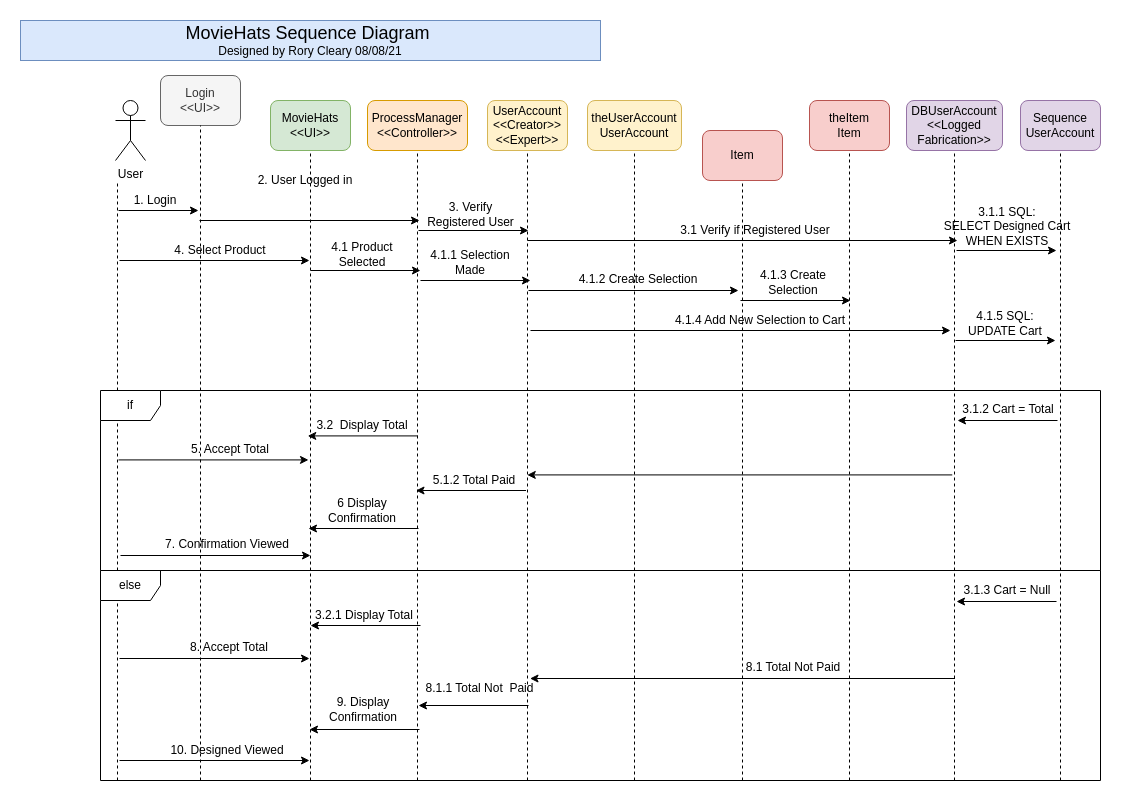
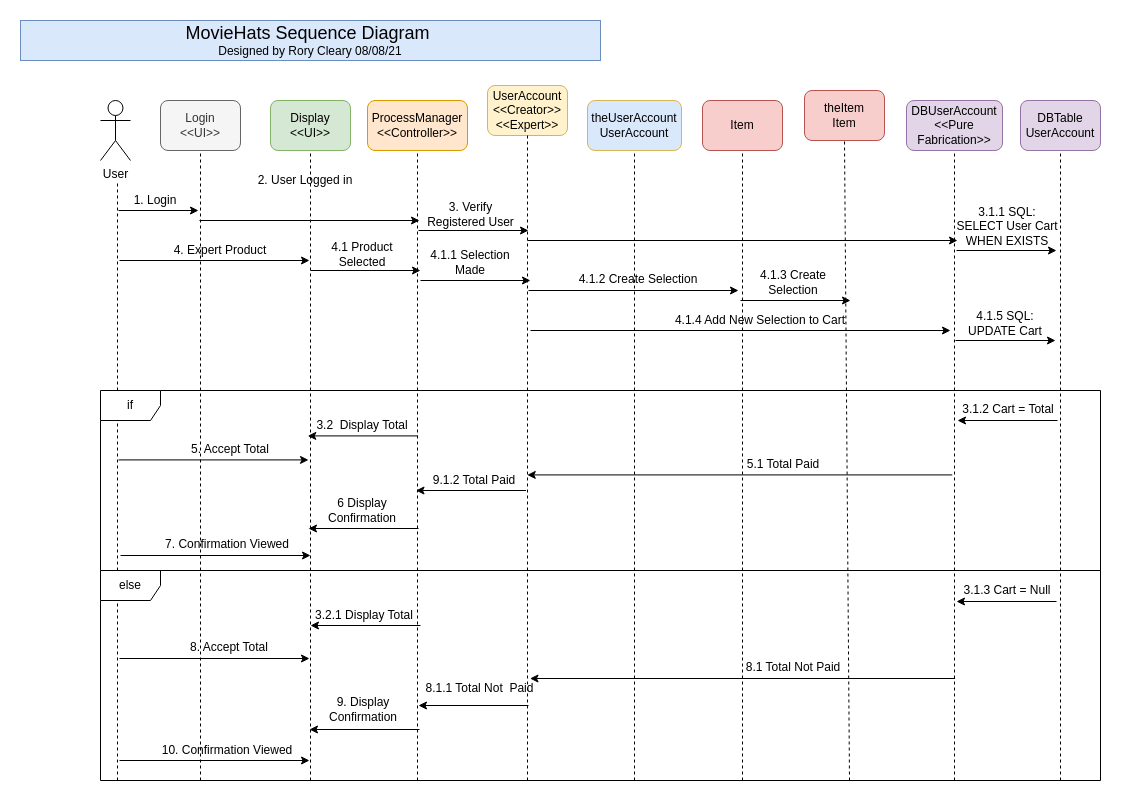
node "Login <<UI>>": moved (201, 101) -> (201, 126)
node "MovieHats <<UI>>": label "MovieHats <<UI>>" -> "Display <<UI>>"
node "UserAccount <<Creator>> <<Expert>>": moved (528, 126) -> (528, 111)
node "theUserAccount UserAccount": fillcolor #fff2cc -> #dae8fc
node "theItem Item": moved (850, 126) -> (845, 116)
node "DBUserAccount <<Logged Fabrication>>": label "DBUserAccount <<Logged Fabrication>>" -> "DBUserAccount <<Pure Fabrication>>"
node "Sequence UserAccount": label "Sequence UserAccount" -> "DBTable UserAccount"
node "User": moved (131, 131) -> (116, 131)
node "Item": moved (743, 156) -> (743, 126)
node "3.1.1 SQL: SELECT Designed Cart WHEN EXISTS": label "3.1.1 SQL: SELECT Designed Cart WHEN EXISTS" -> "3.1.1 SQL: SELECT User Cart WHEN EXISTS"
node "3.1 Verify if Registered User": removed
node "4. Select Product": label "4. Select Product" -> "4. Expert Product"
node "5.1 Total Paid": added
node "5.1.2 Total Paid": label "5.1.2 Total Paid" -> "9.1.2 Total Paid"
node "10. Designed Viewed": label "10. Designed Viewed" -> "10. Confirmation Viewed"
